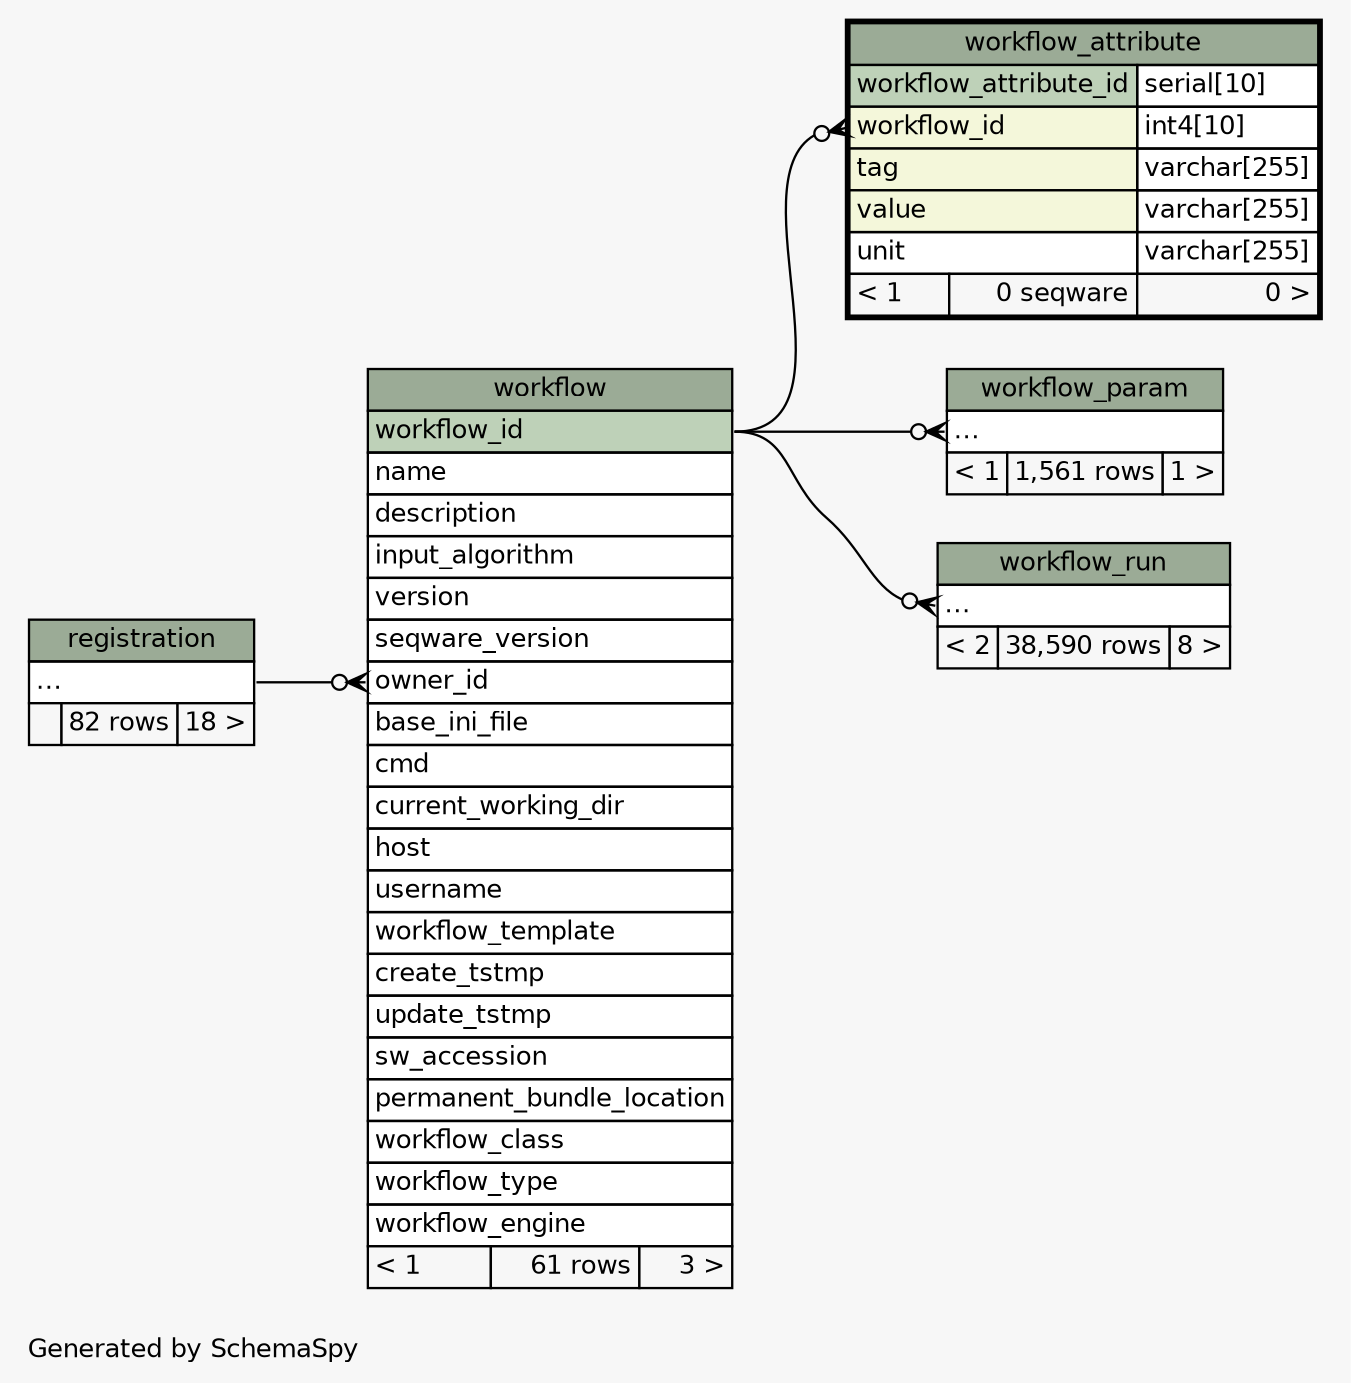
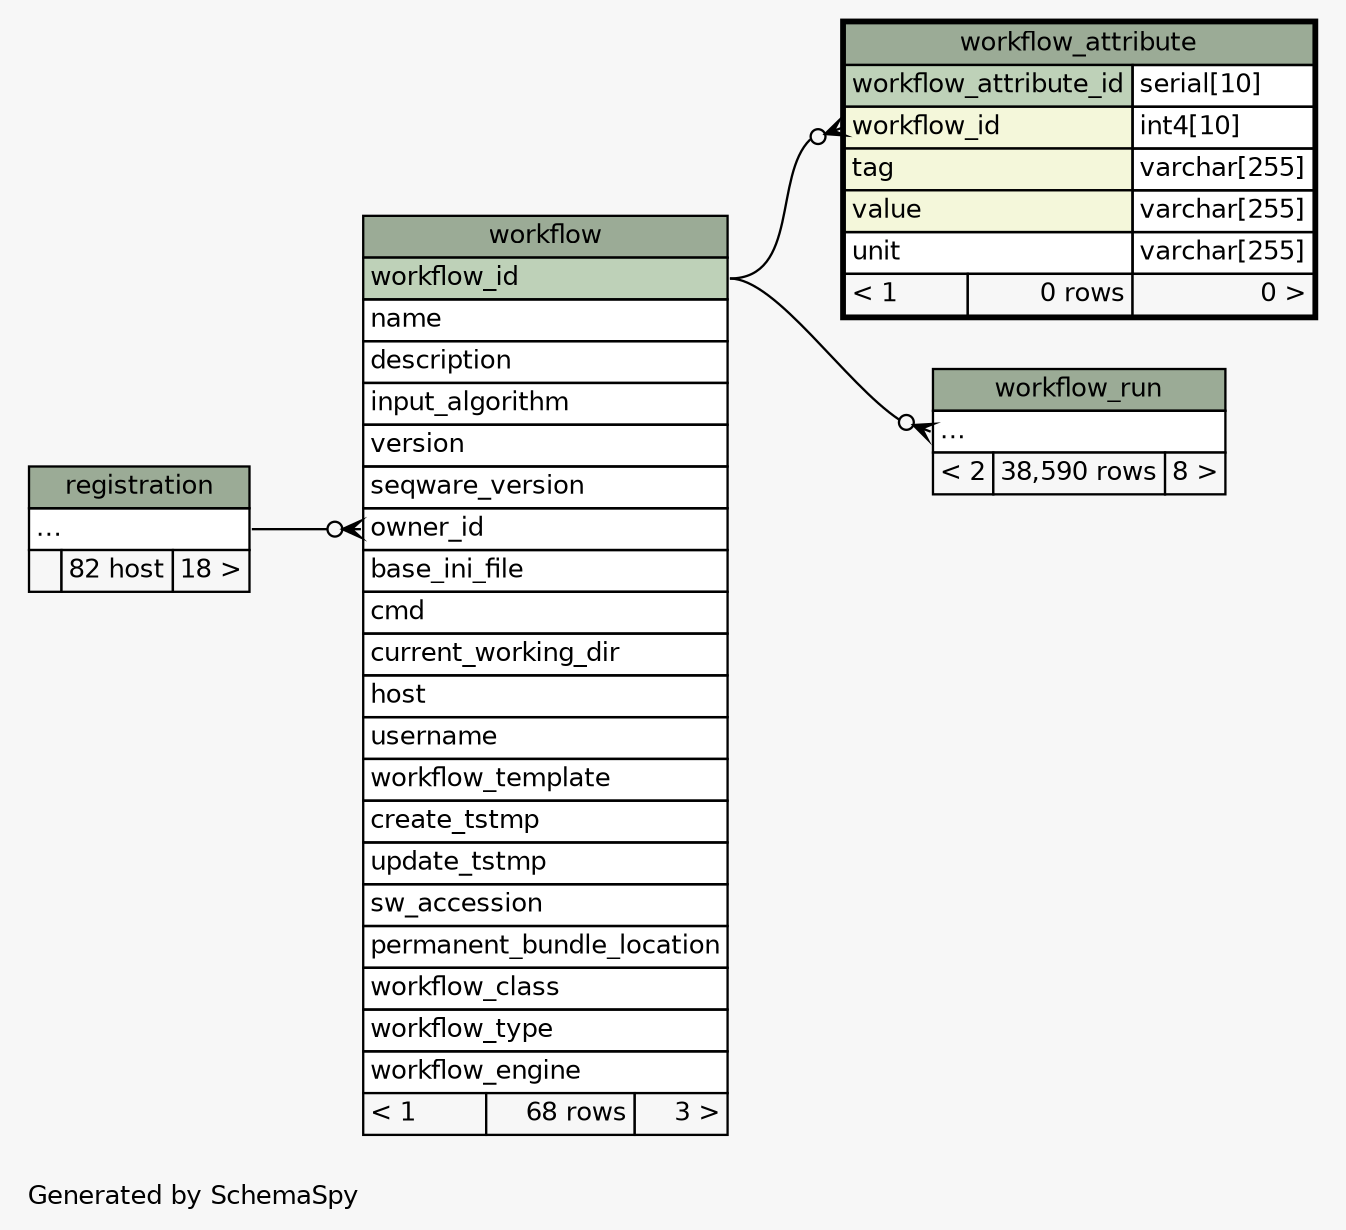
node "workflow_attribute": text "0 seqware" -> "0 rows"
node "workflow_param": removed
node "registration": text "82 rows" -> "82 host"
node "workflow": text "61 rows" -> "68 rows"
